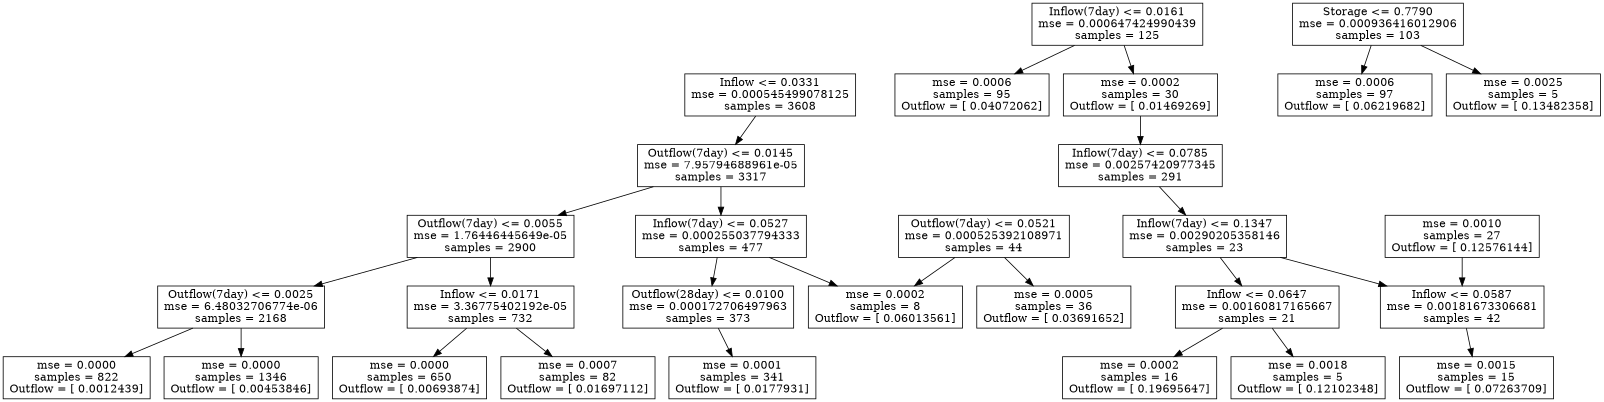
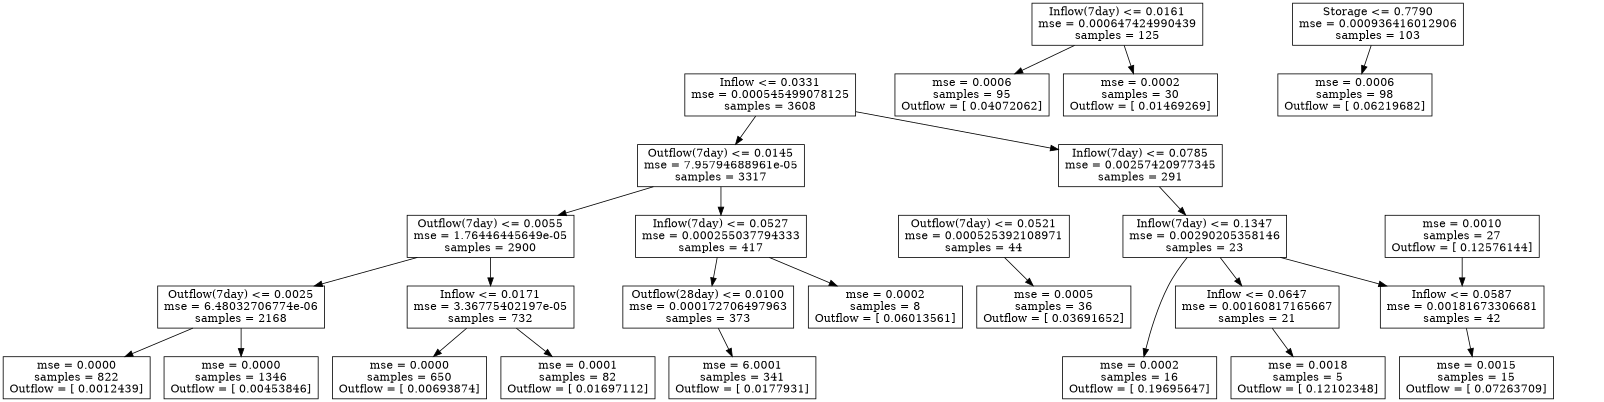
node "mse = 0.0006 samples = 97 Outflow = [ 0.06219682]": label "mse = 0.0006 samples = 97 Outflow = [ 0.06219682]" -> "mse = 0.0006 samples = 98 Outflow = [ 0.06219682]"
node "mse = 0.0025 samples = 5 Outflow = [ 0.13482358]": removed
edge "mse = 0.0002 samples = 30 Outflow = [ 0.01469269]" -> "Inflow(7day) <= 0.0785 mse = 0.00257420977345 samples = 291": now "Inflow <= 0.0331 mse = 0.000545499078125 samples = 3608" -> "Inflow(7day) <= 0.0785 mse = 0.00257420977345 samples = 291"
node "Inflow(7day) <= 0.0527 mse = 0.000255037794333 samples = 477": label "Inflow(7day) <= 0.0527 mse = 0.000255037794333 samples = 477" -> "Inflow(7day) <= 0.0527 mse = 0.000255037794333 samples = 417"
edge "Outflow(7day) <= 0.0521 mse = 0.000525392108971 samples = 44" -> "mse = 0.0002 samples = 8 Outflow = [ 0.06013561]": removed
node "Inflow <= 0.0171 mse = 3.36775402192e-05 samples = 732": label "Inflow <= 0.0171 mse = 3.36775402192e-05 samples = 732" -> "Inflow <= 0.0171 mse = 3.36775402197e-05 samples = 732"
edge "Inflow <= 0.0647 mse = 0.00160817165667 samples = 21" -> "mse = 0.0002 samples = 16 Outflow = [ 0.19695647]": now "Inflow(7day) <= 0.1347 mse = 0.00290205358146 samples = 23" -> "mse = 0.0002 samples = 16 Outflow = [ 0.19695647]"
node "mse = 0.0007 samples = 82 Outflow = [ 0.01697112]": label "mse = 0.0007 samples = 82 Outflow = [ 0.01697112]" -> "mse = 0.0001 samples = 82 Outflow = [ 0.01697112]"
node "mse = 0.0001 samples = 341 Outflow = [ 0.0177931]": label "mse = 0.0001 samples = 341 Outflow = [ 0.0177931]" -> "mse = 6.0001 samples = 341 Outflow = [ 0.0177931]"
